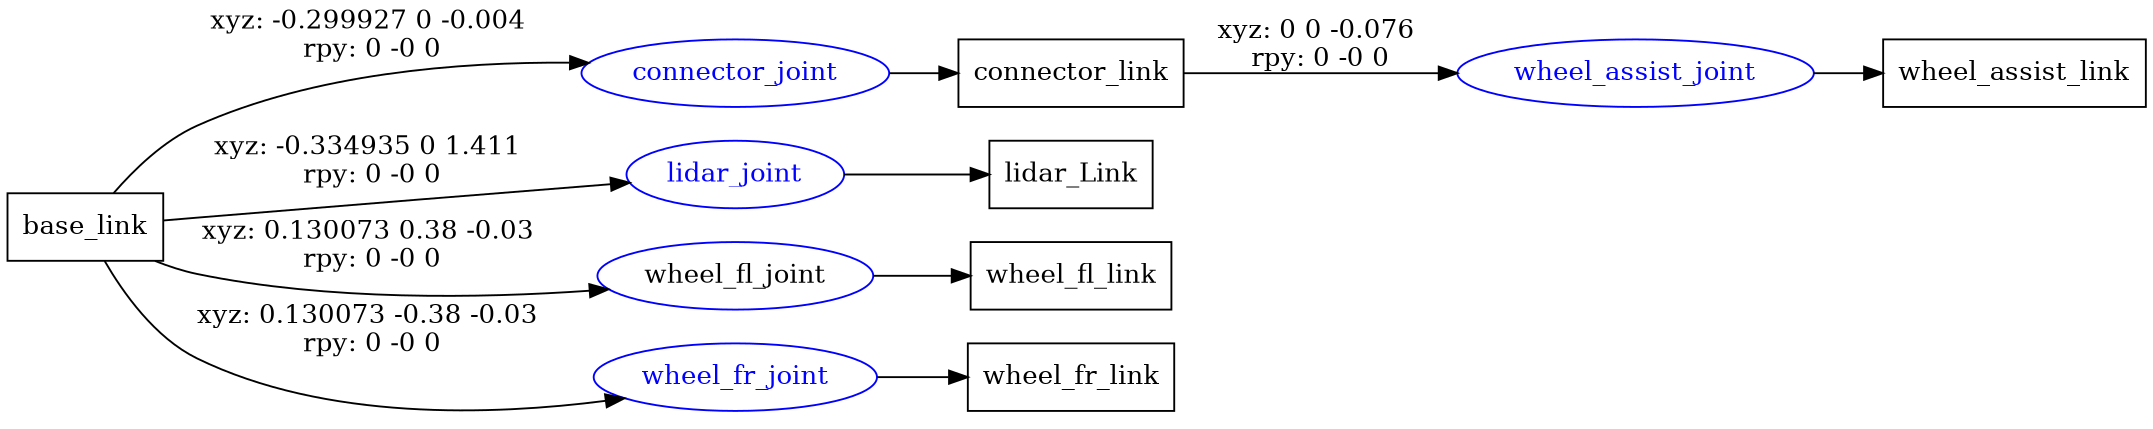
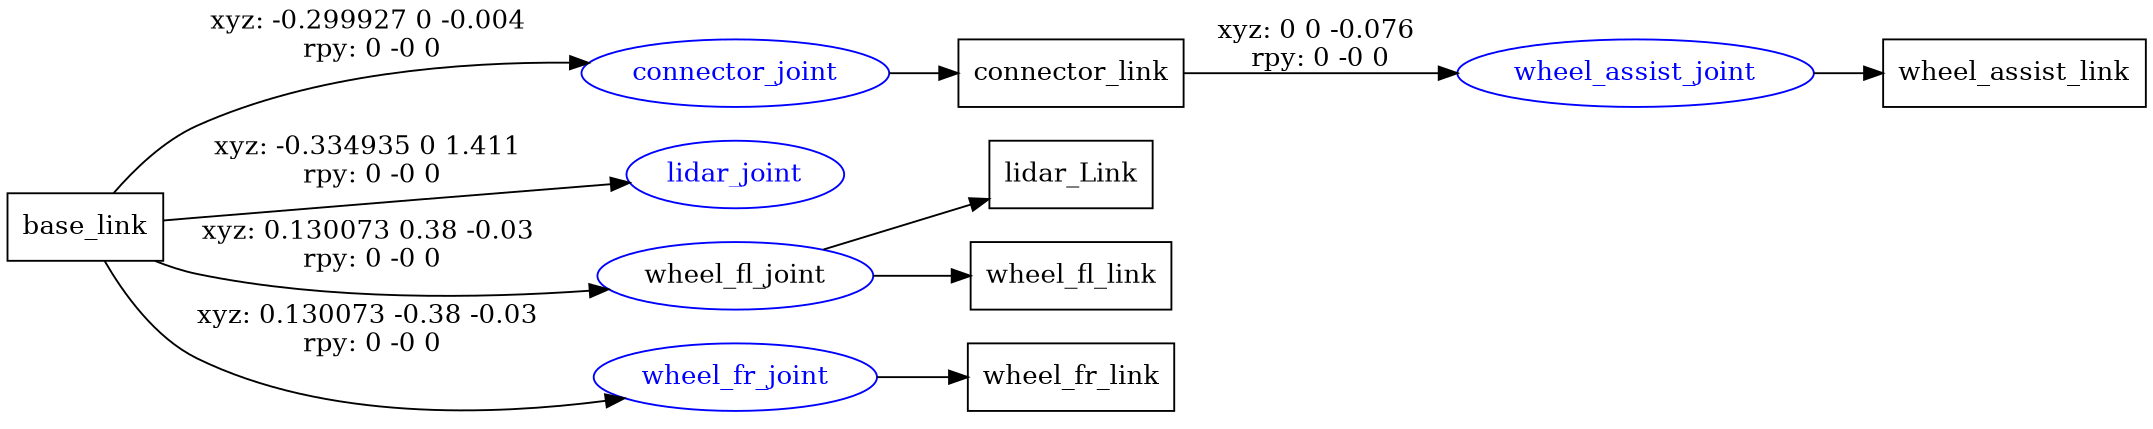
edge "lidar_joint" -> "lidar_Link": now "wheel_fl_joint" -> "lidar_Link"
